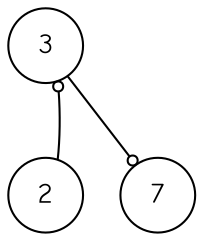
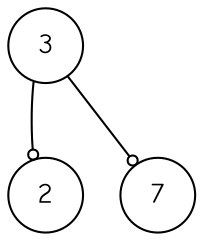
edge "2" -> "3": reversed
